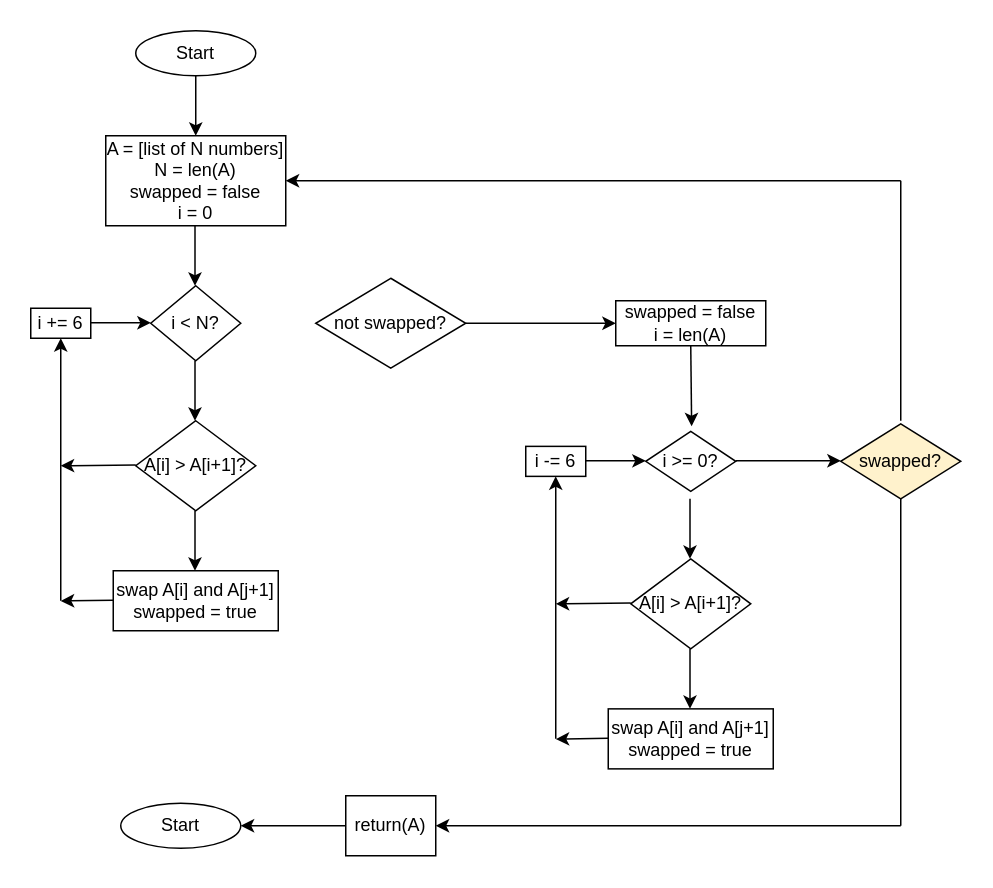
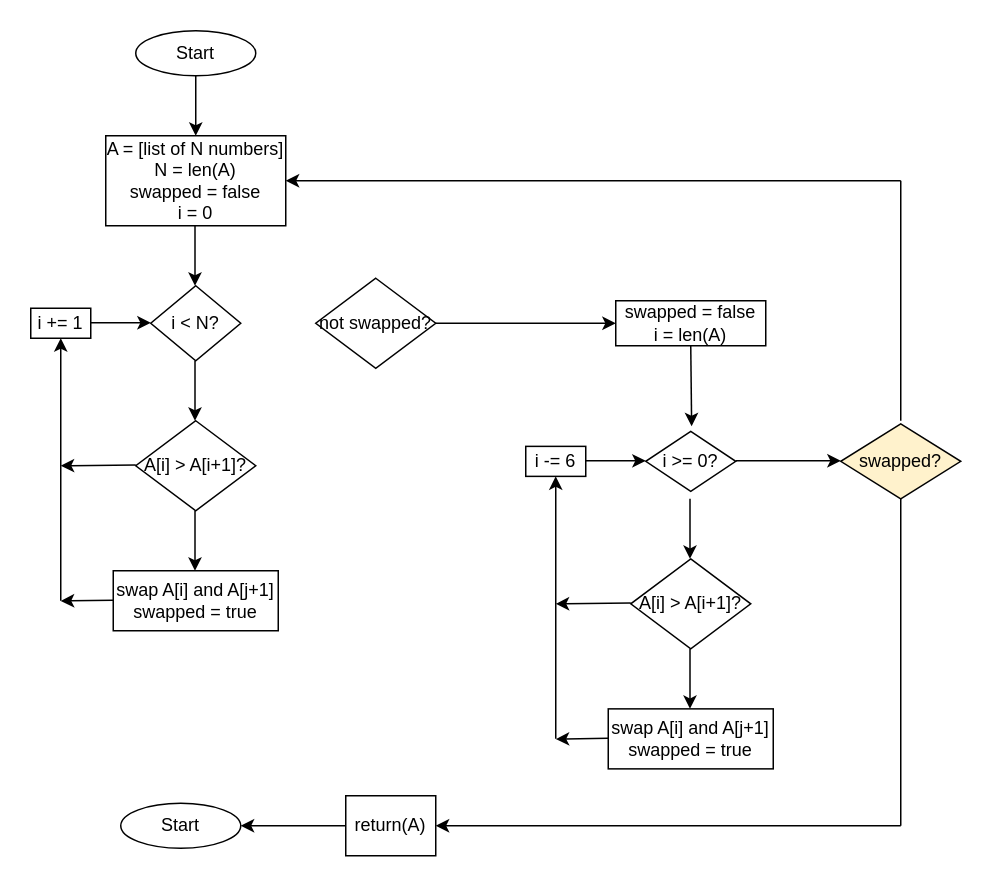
node "i += 6": label "i += 6" -> "i += 1"
node "not swapped?": size 150x90 -> 120x90
